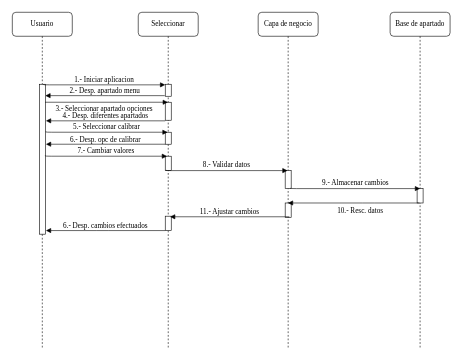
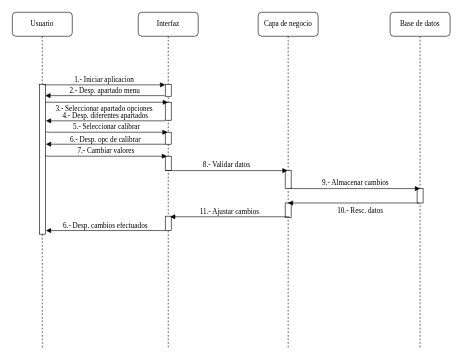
node "Seleccionar": label "Seleccionar" -> "Interfaz"
node "Base de apartado": label "Base de apartado" -> "Base de datos"
